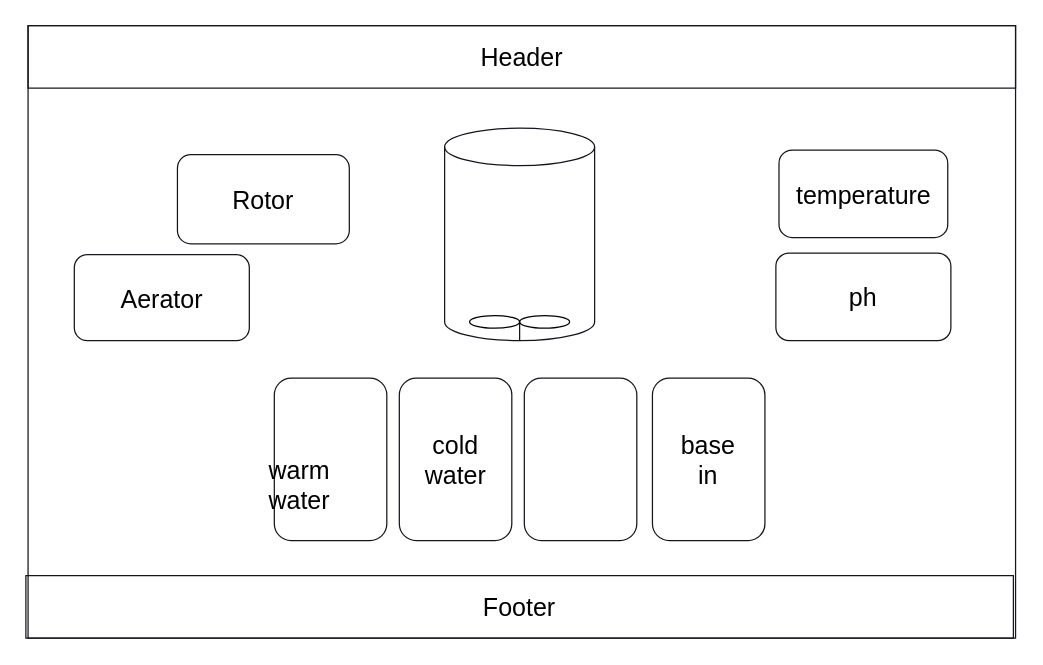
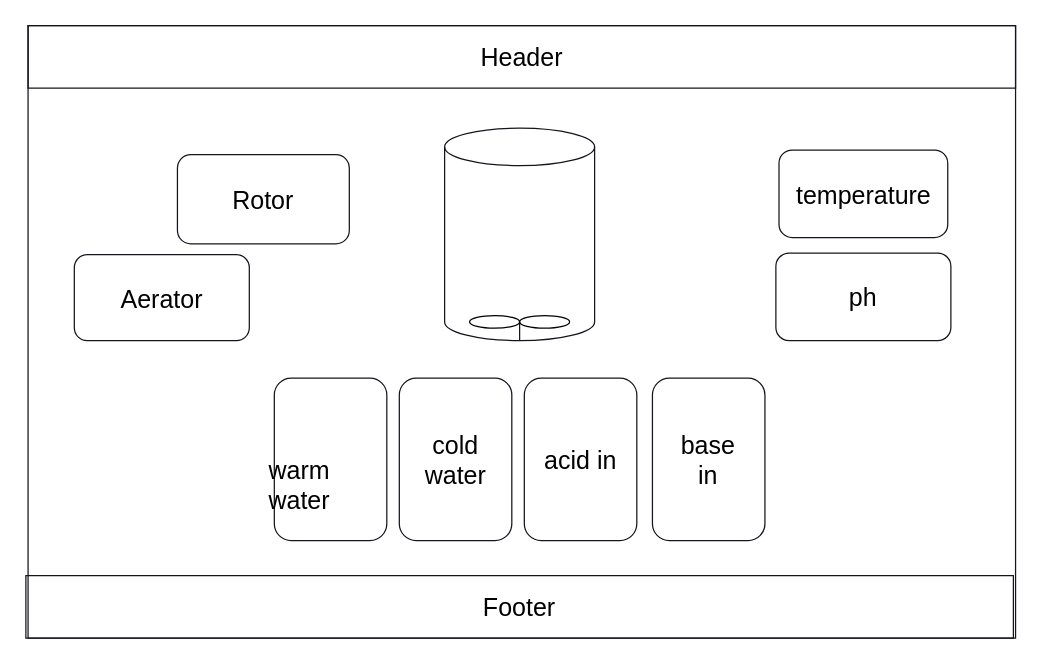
node "acid in": added
